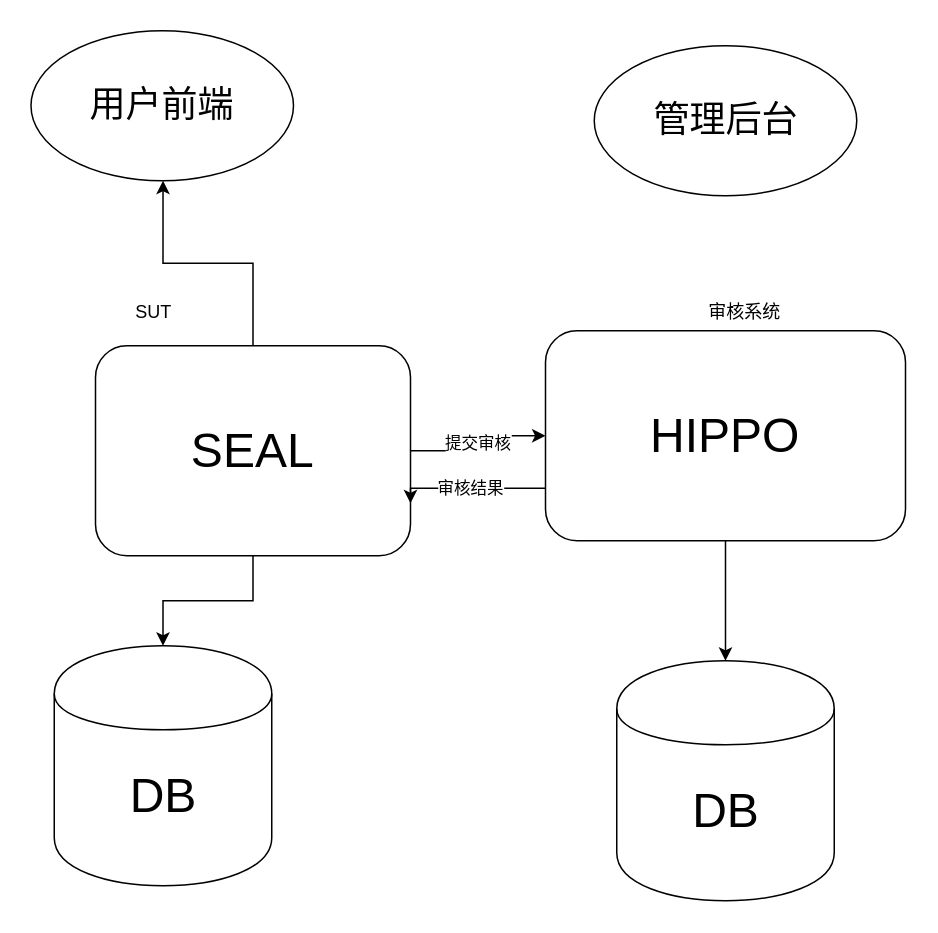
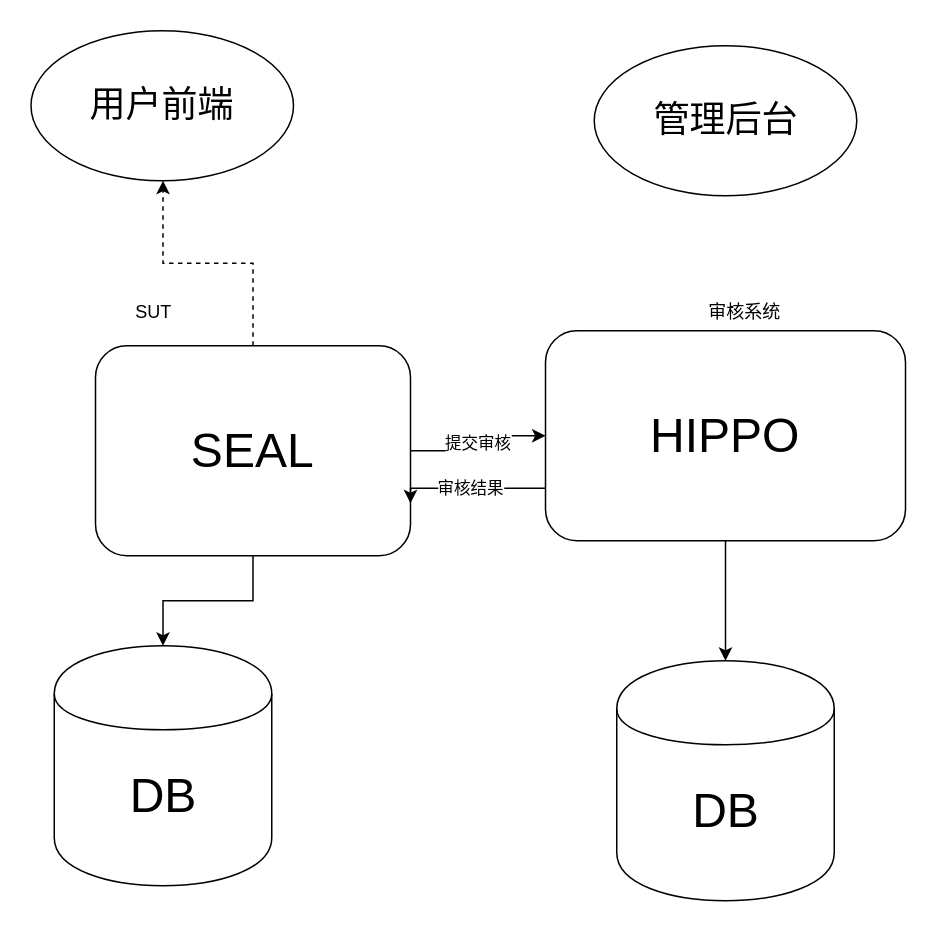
edge "SEAL" -> "用户前端": style solid -> dashed
